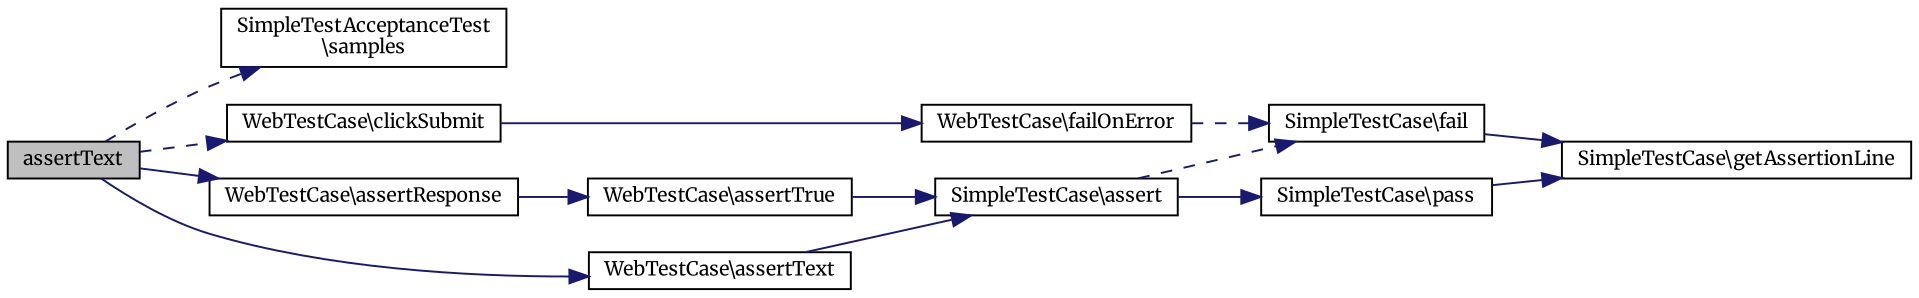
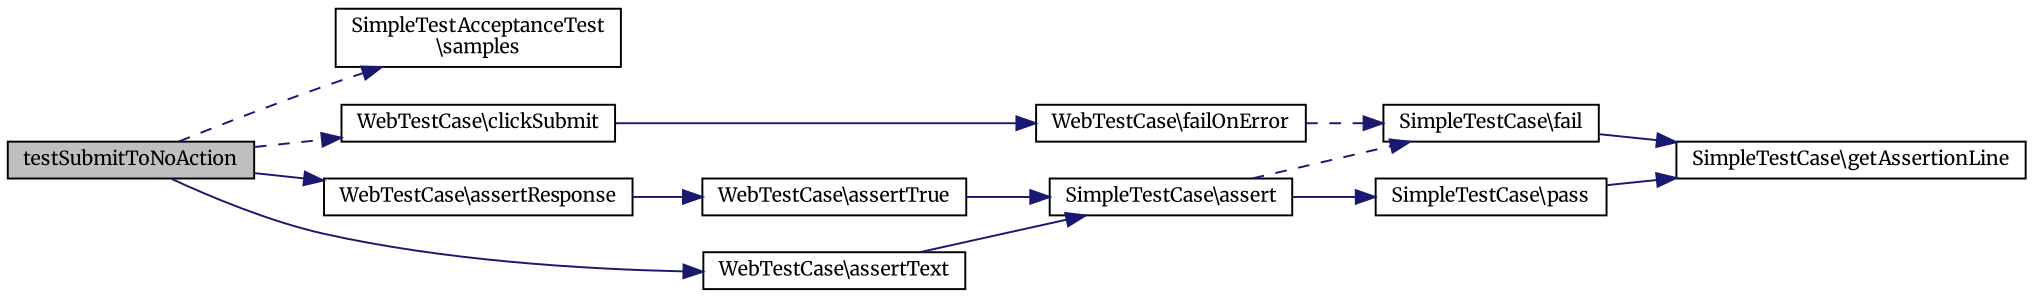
node "assertText": label "assertText" -> "testSubmitToNoAction"
